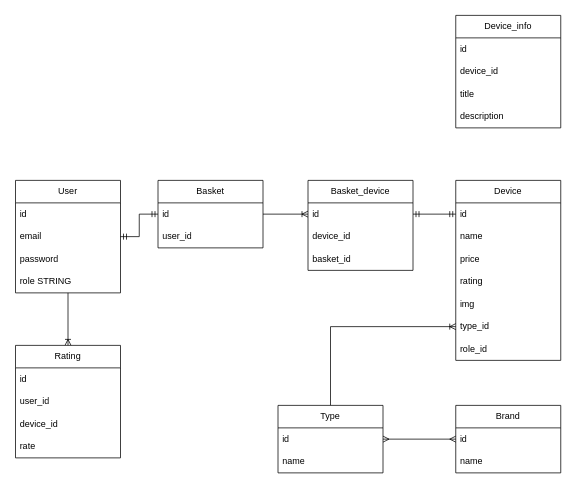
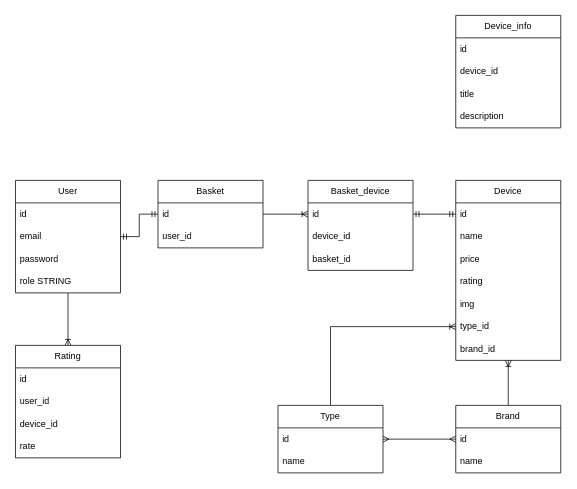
node "role_id": label "role_id" -> "brand_id"
edge "Brand" -> "Device": added
